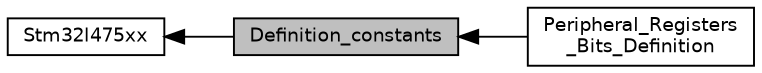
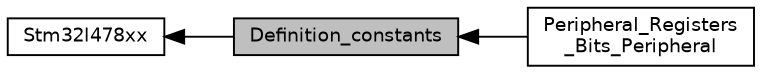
node "Stm32l475xx": label "Stm32l475xx" -> "Stm32l478xx"
node "Peripheral_Registers _Bits_Definition": label "Peripheral_Registers _Bits_Definition" -> "Peripheral_Registers _Bits_Peripheral"
